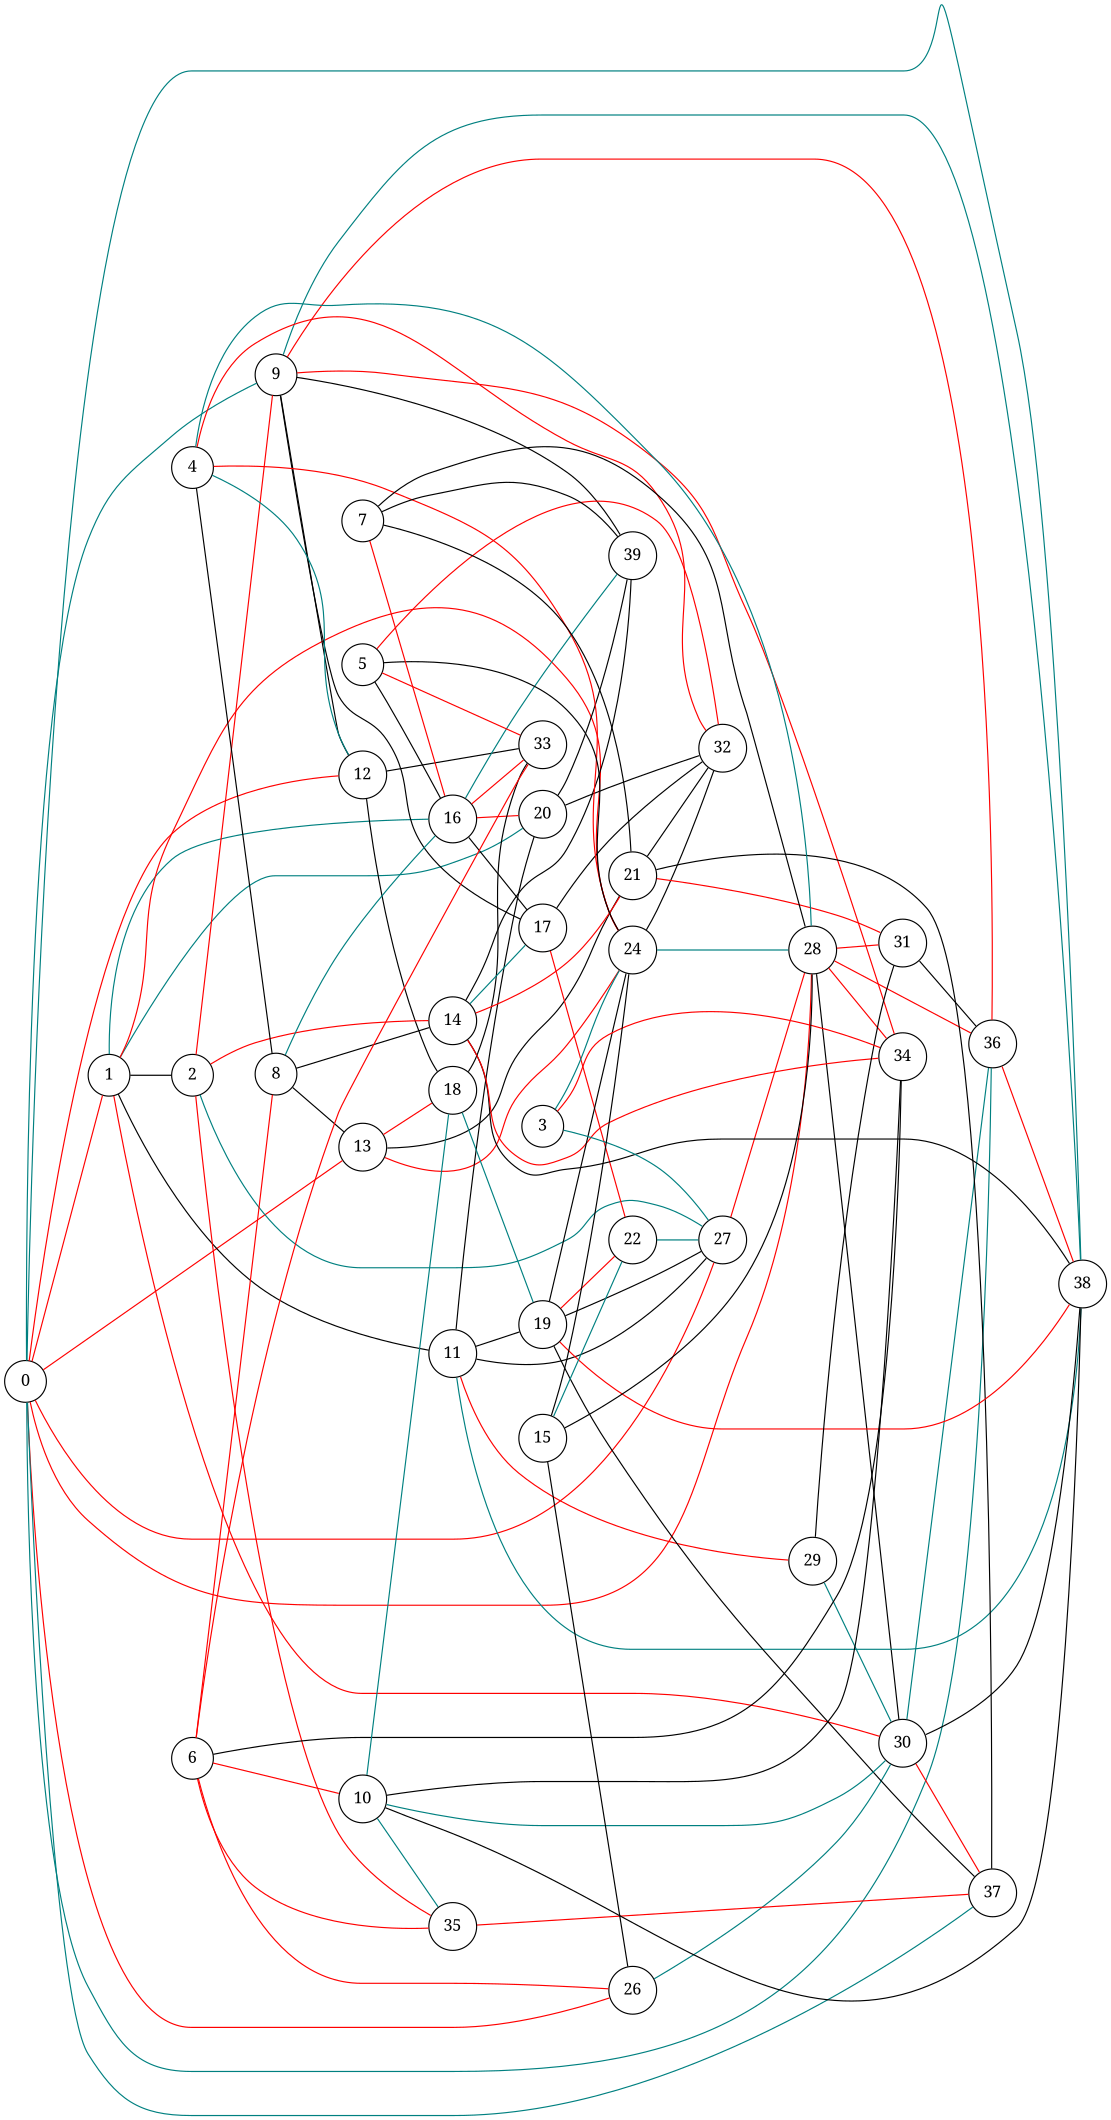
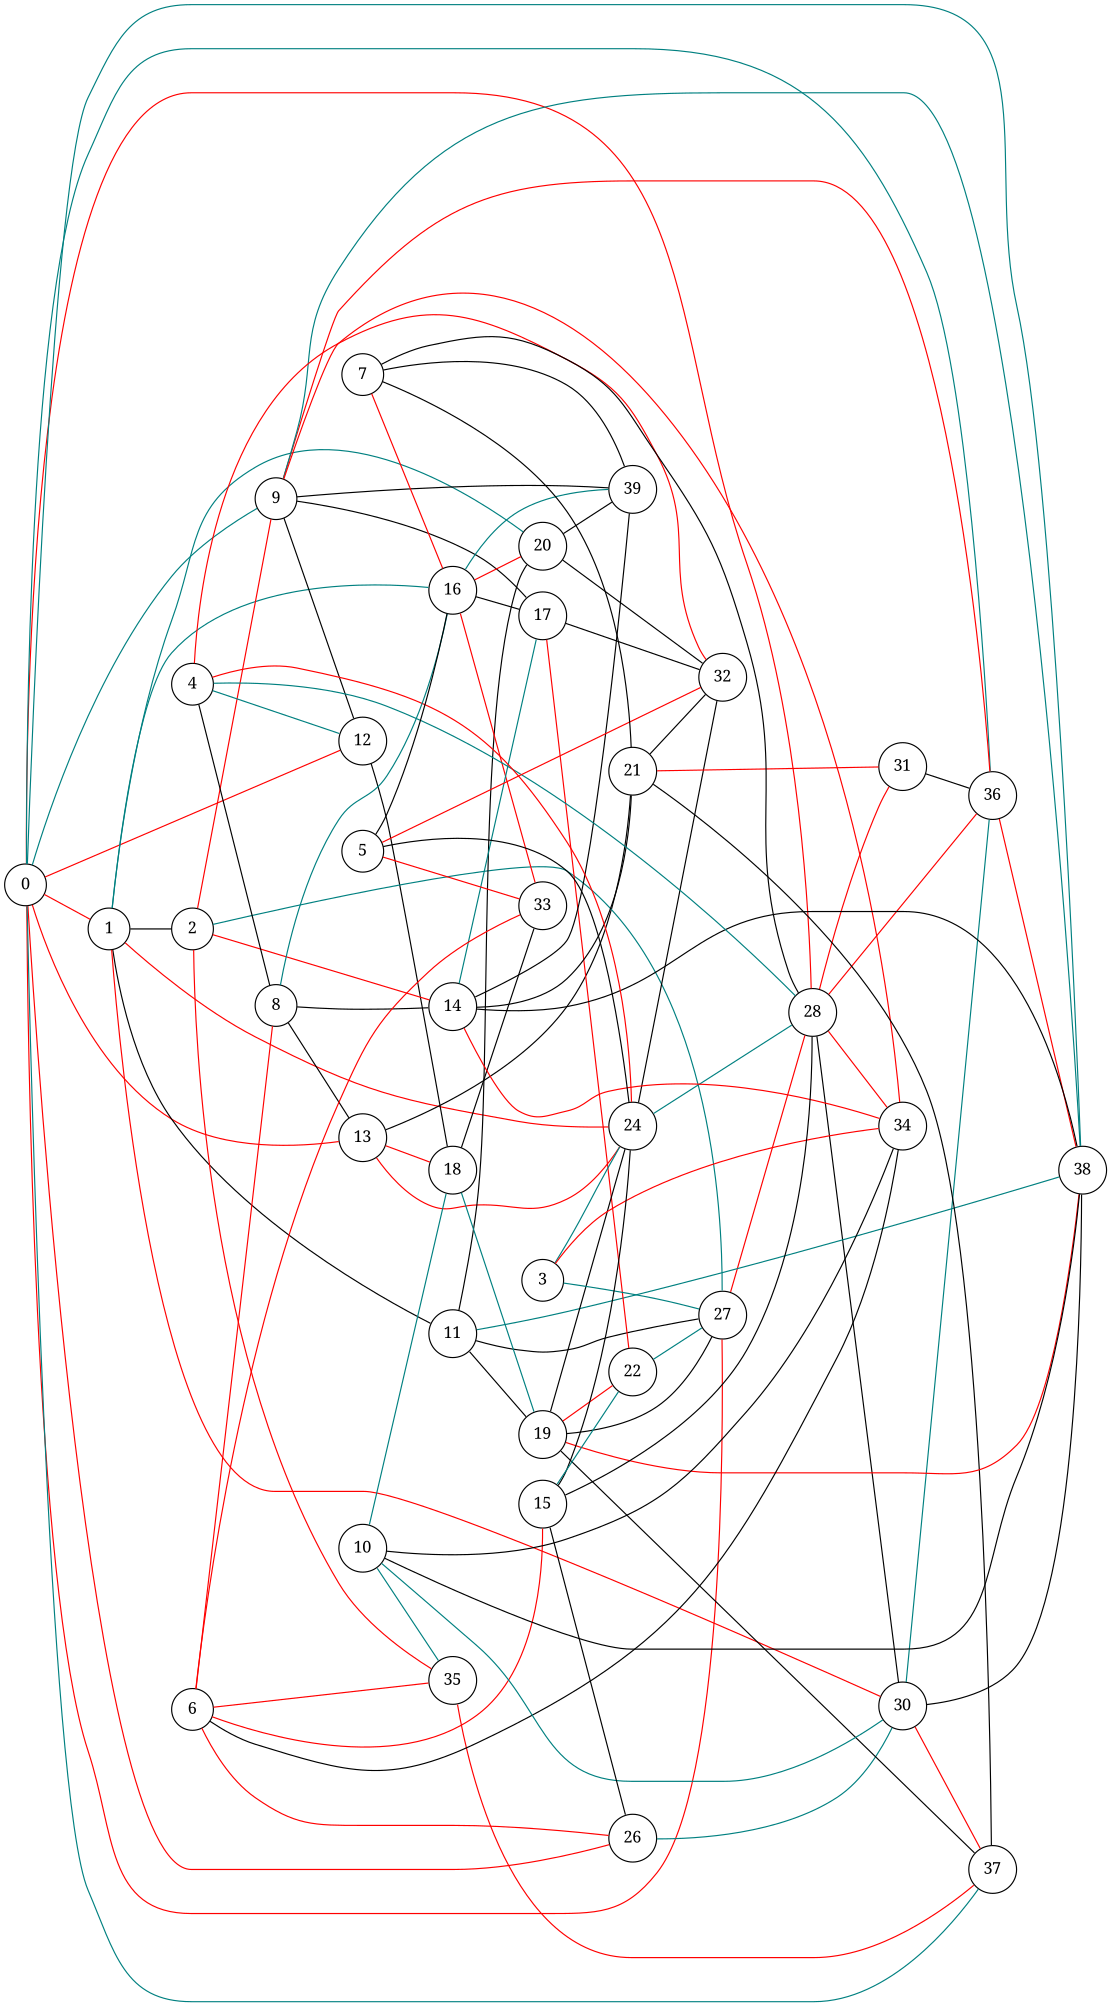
edge "33" -- "12": removed
edge "21" -- "14": color red -> black
node "29": removed
edge "6" -- "10": now "6" -- "15"
